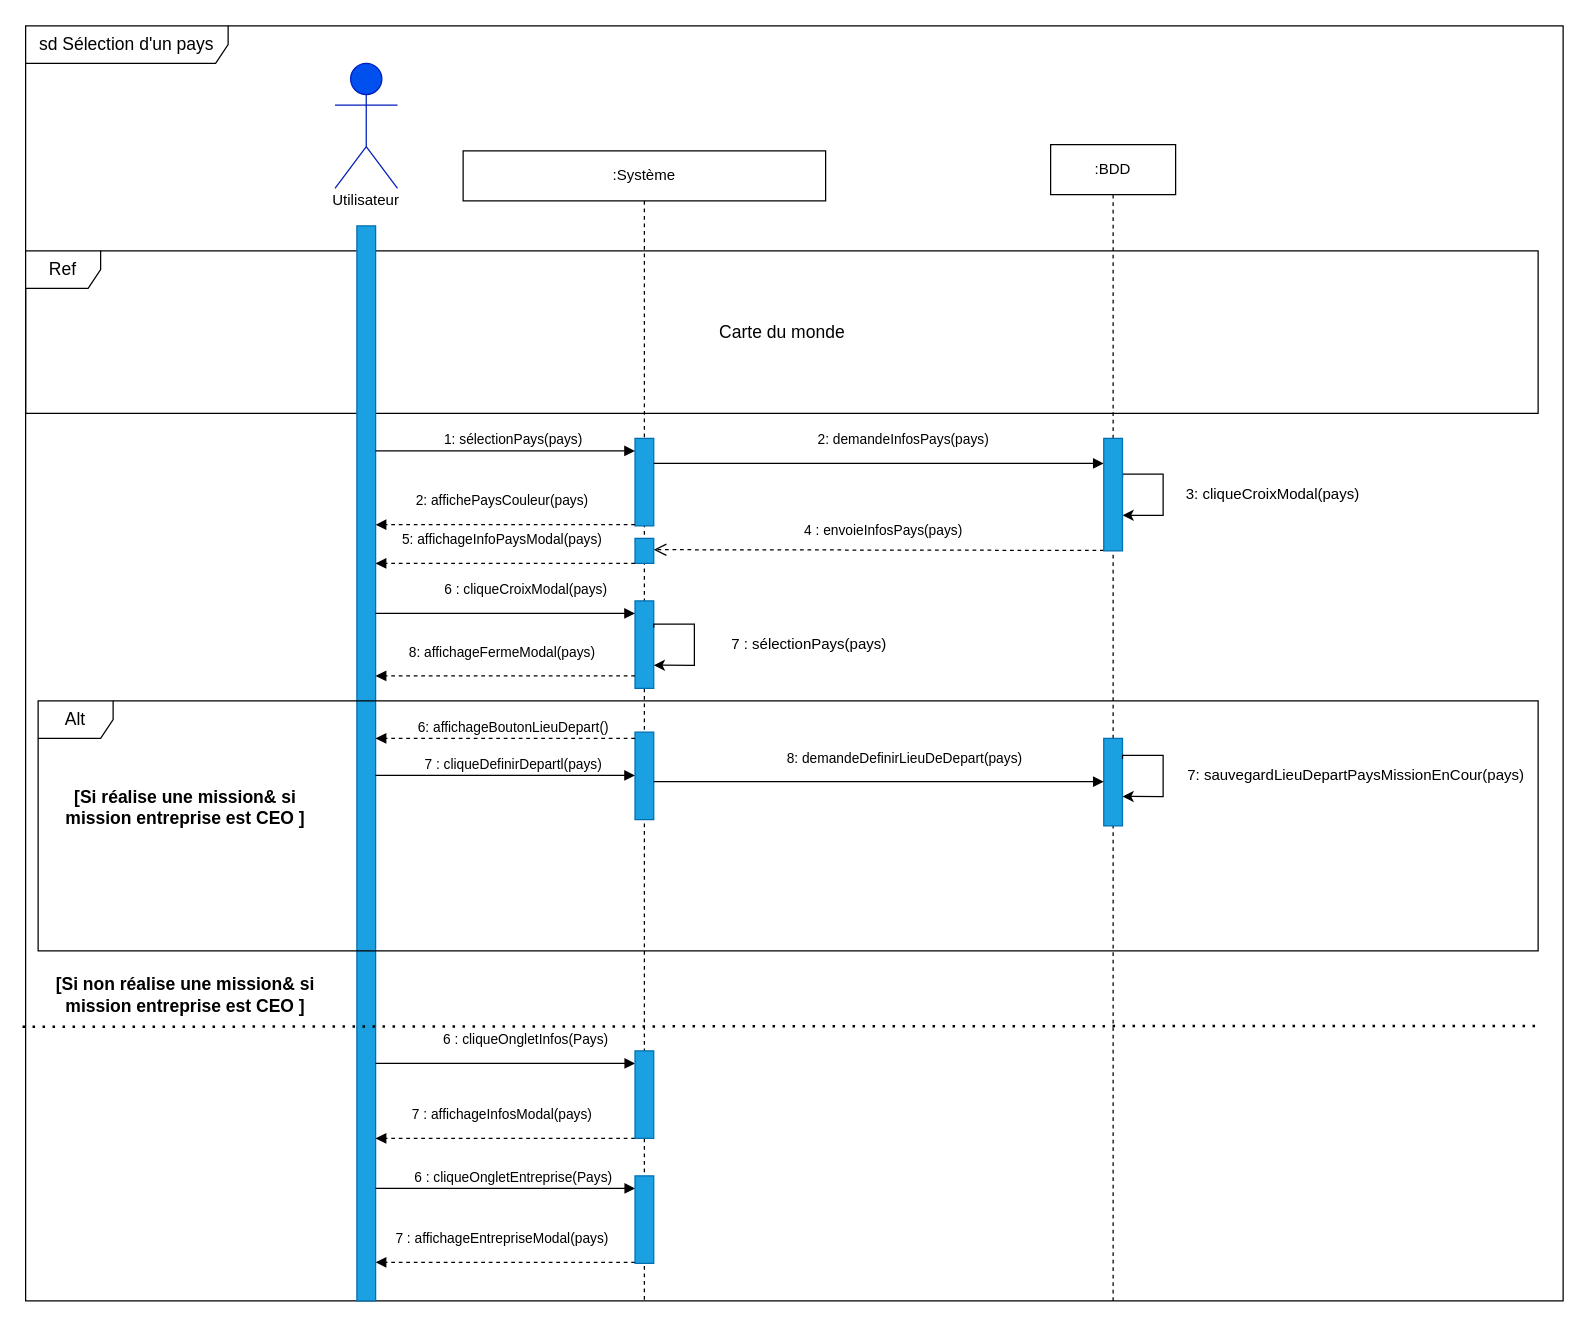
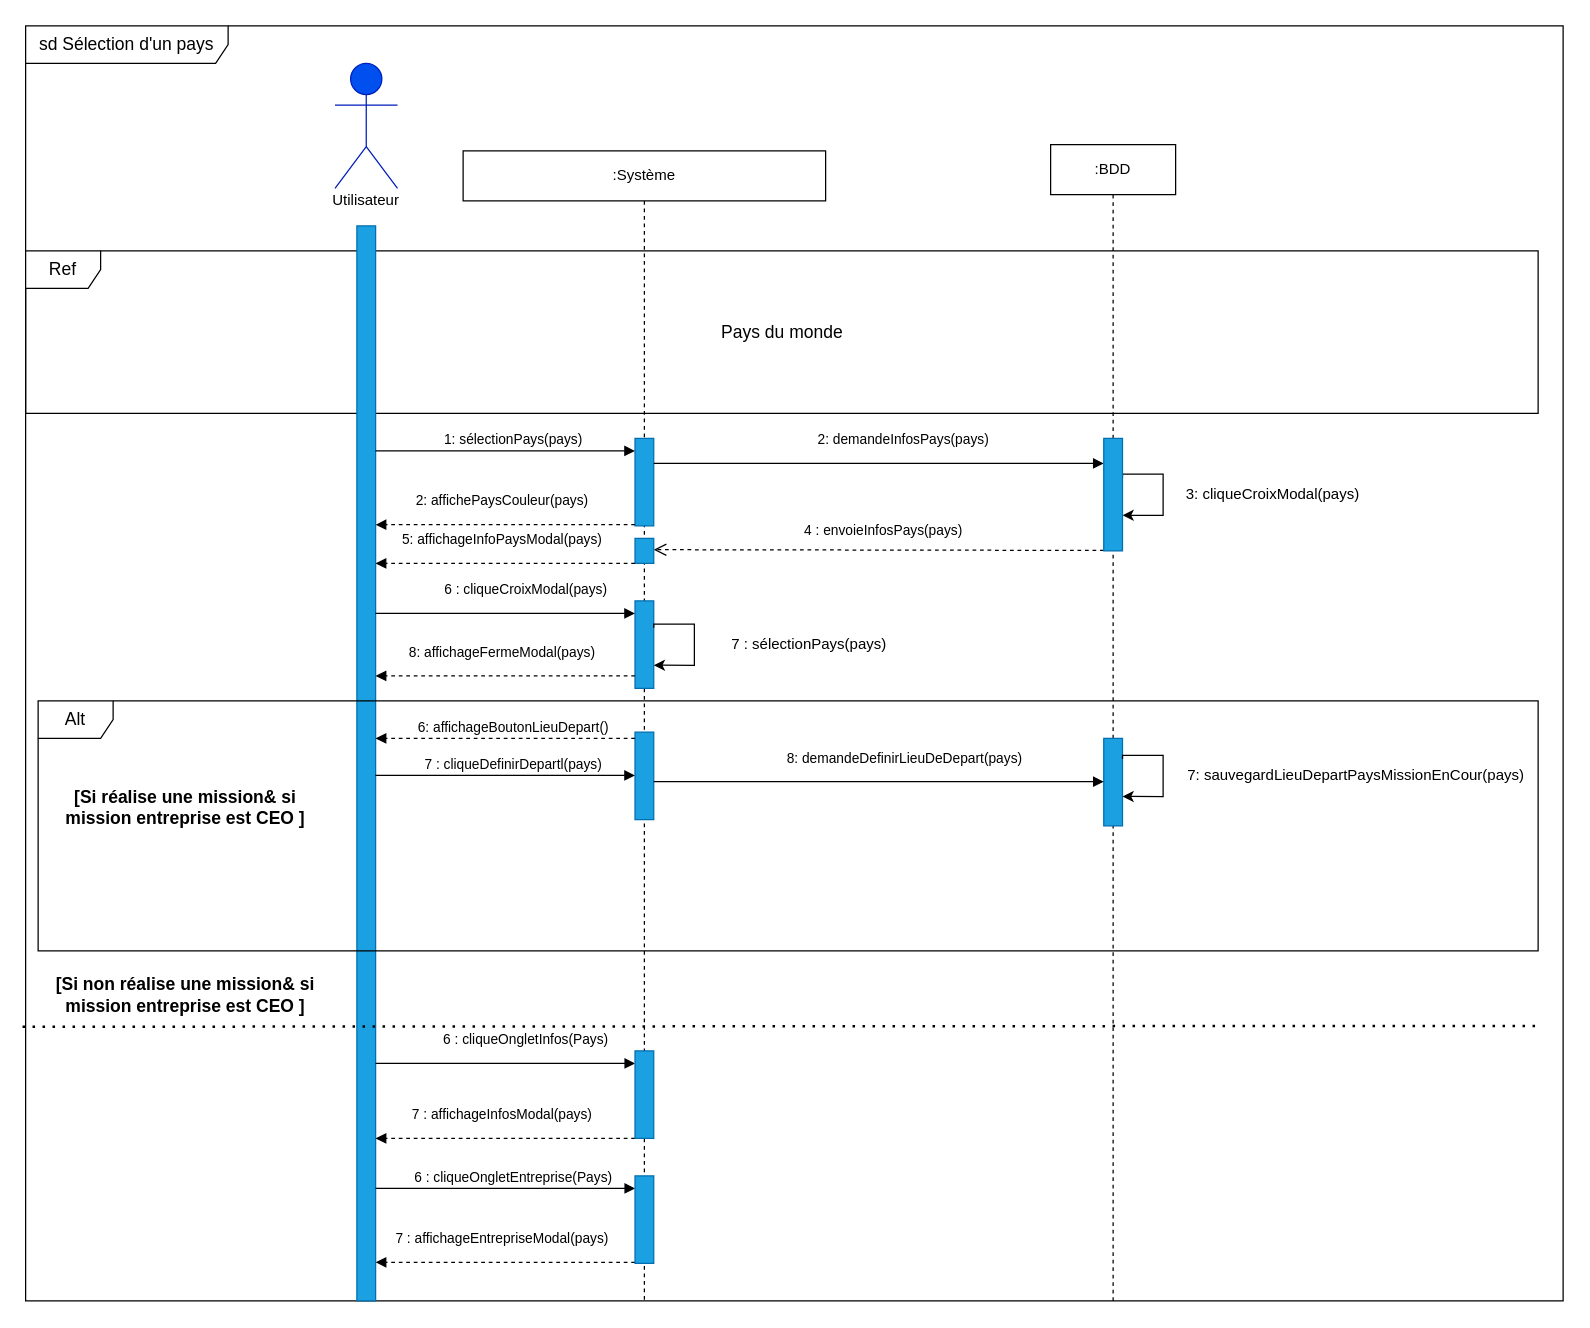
node "Carte du monde": label "Carte du monde" -> "Pays du monde"
